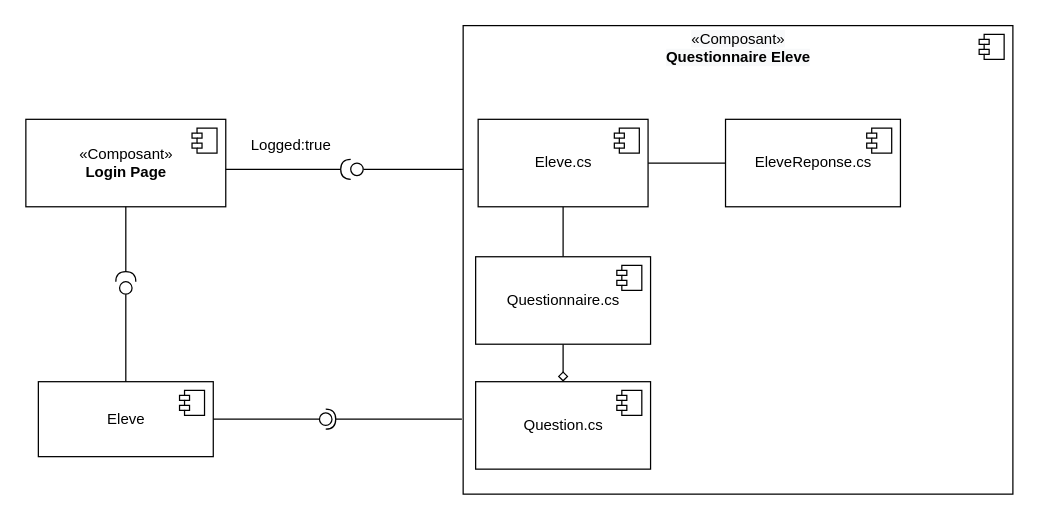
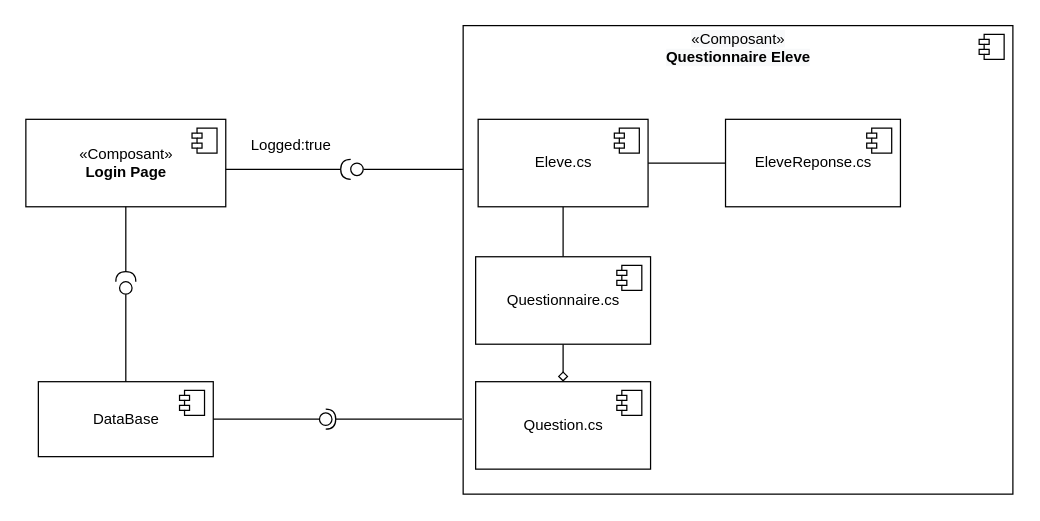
node "Eleve": label "Eleve" -> "DataBase"
